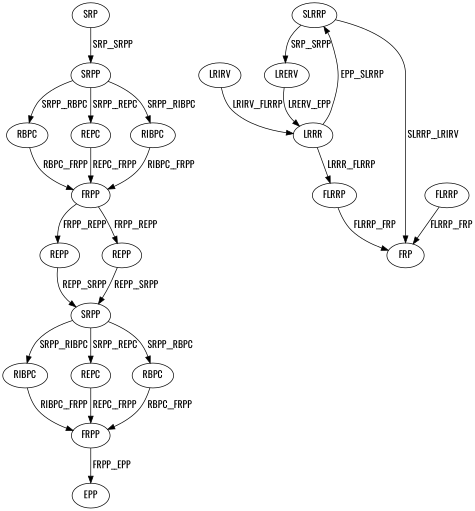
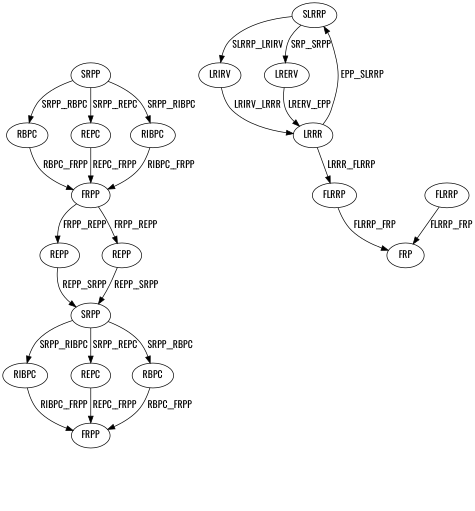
node "SRP": removed
edge "LRIRV" -> "LRRR": label " LRIRV__FLRRP" -> " LRIRV__LRRR"
edge "SLRRP" -> "FRP": now "SLRRP" -> "LRIRV"
node "EPP": removed
